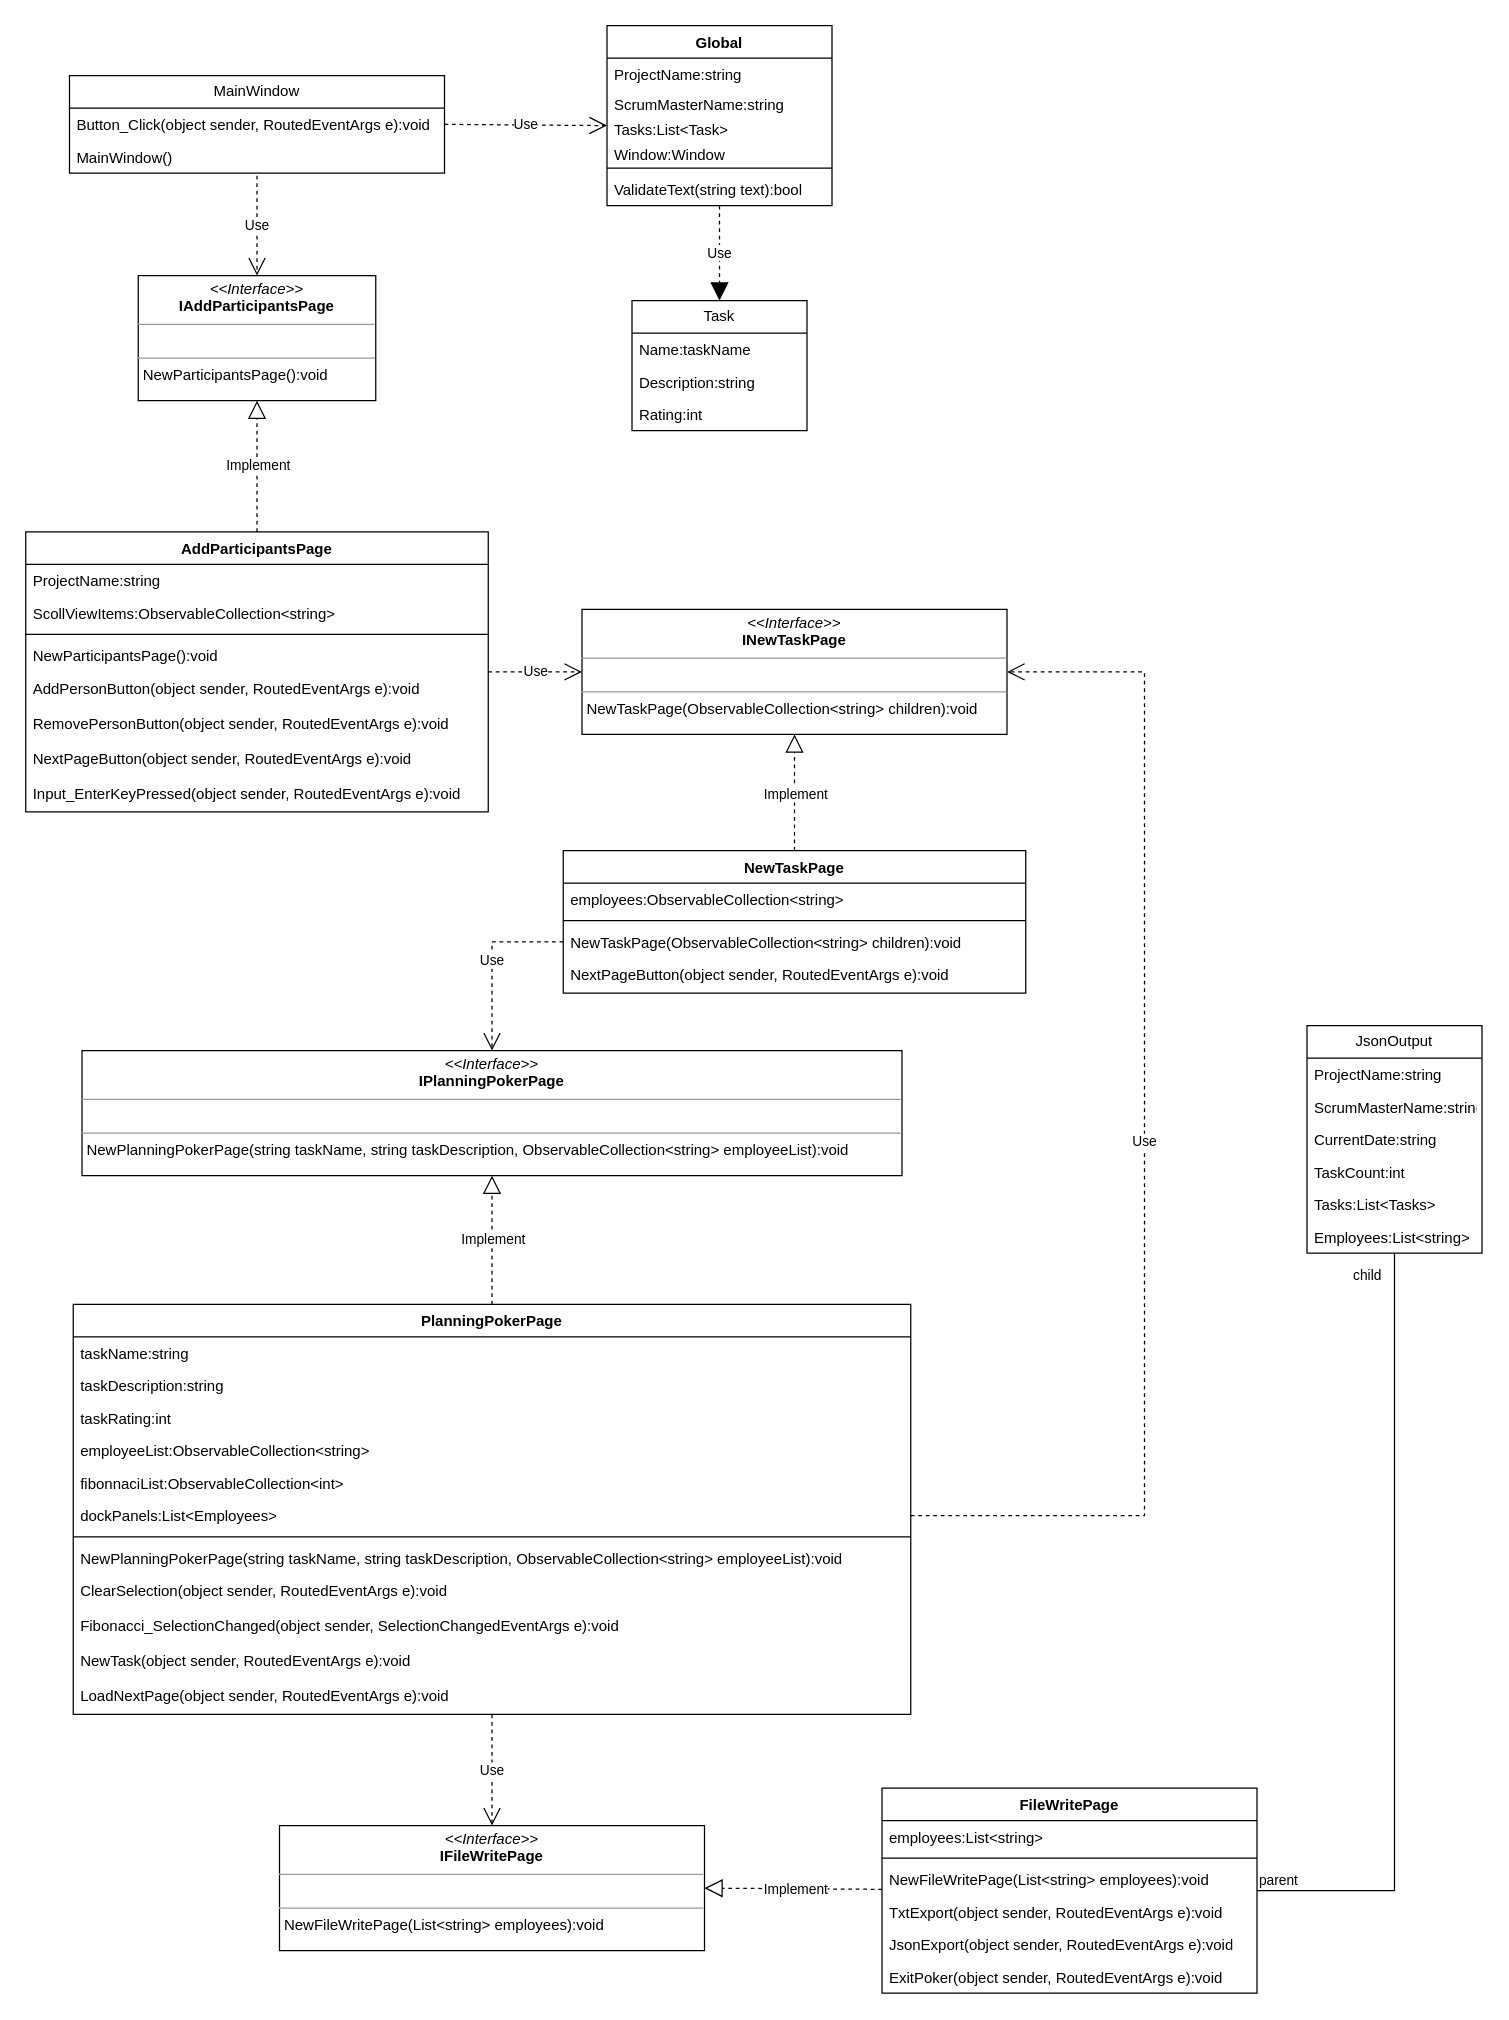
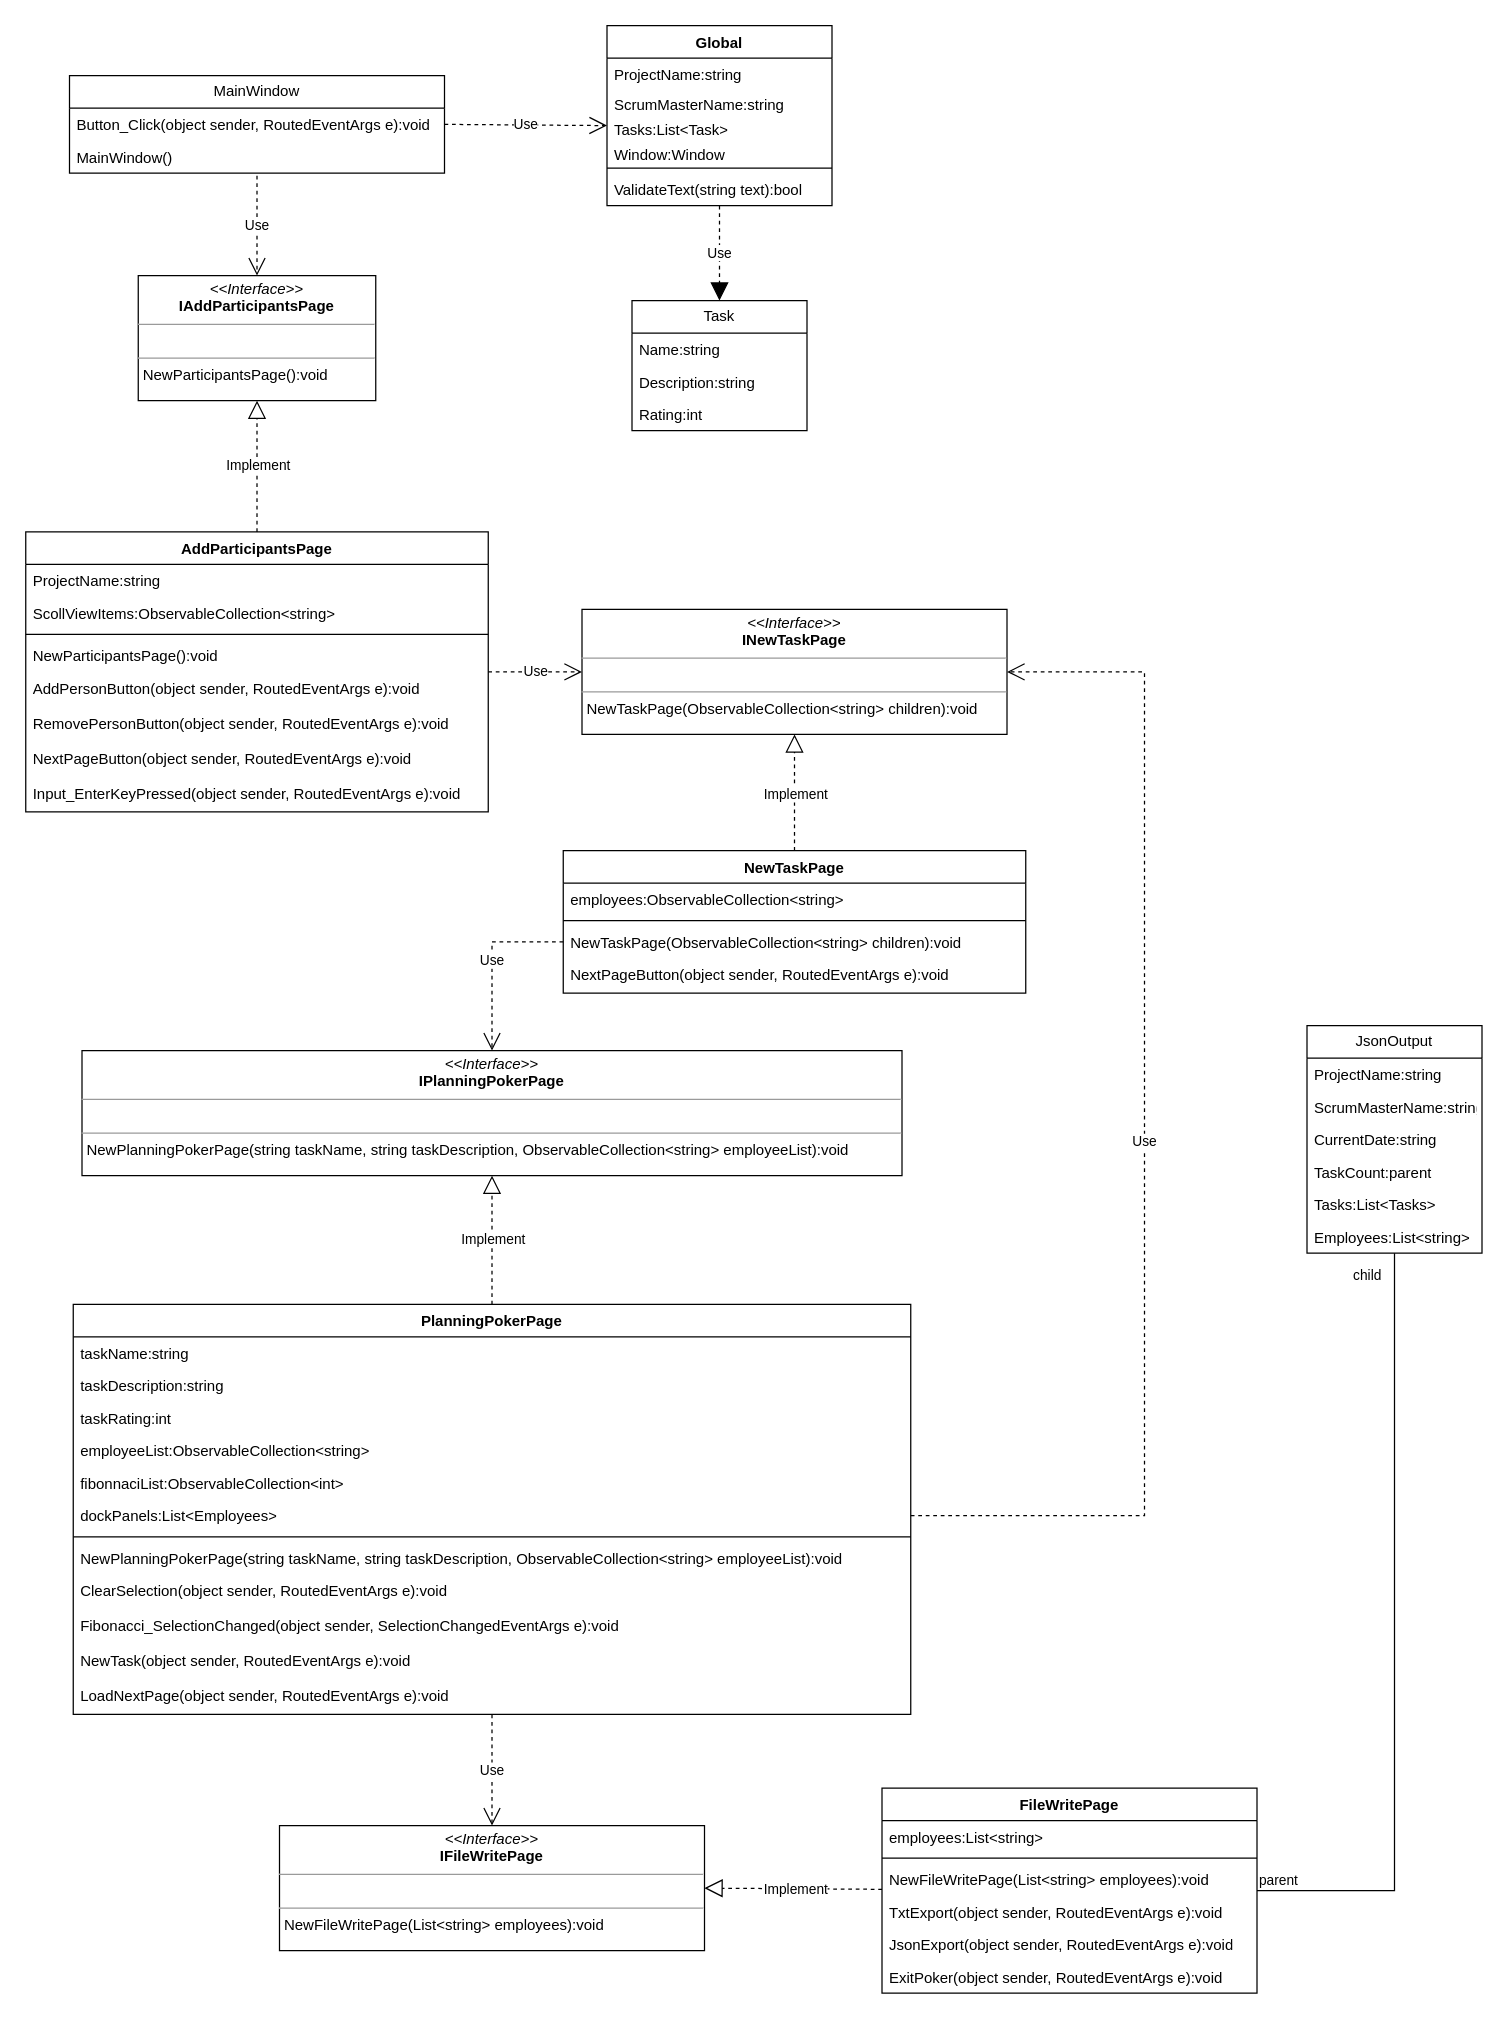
node "Name:taskName": label "Name:taskName" -> "Name:string"
node "TaskCount:int": label "TaskCount:int" -> "TaskCount:parent"
